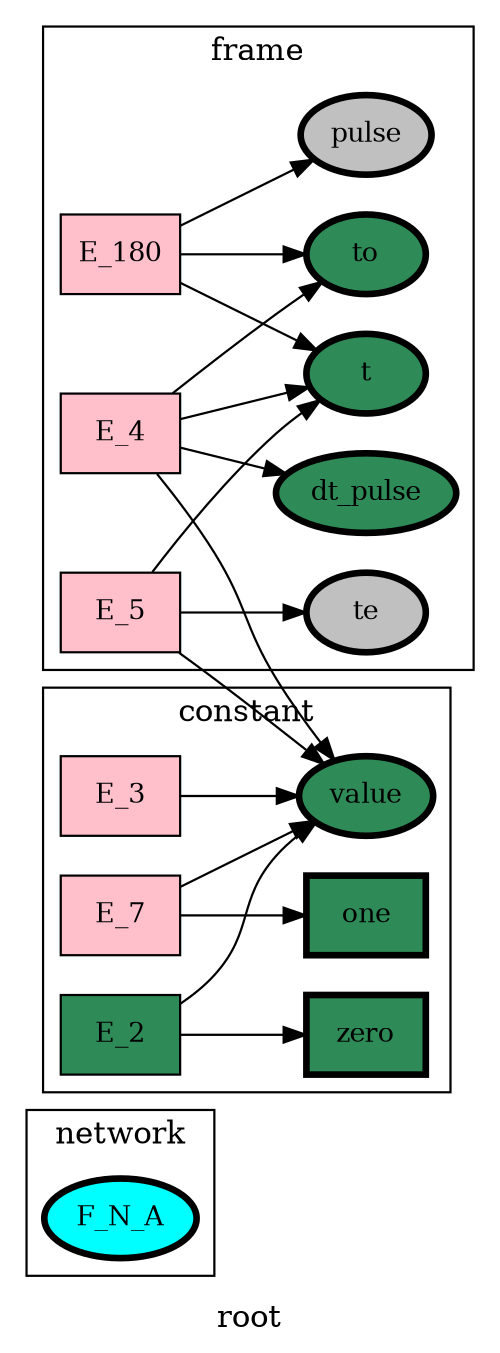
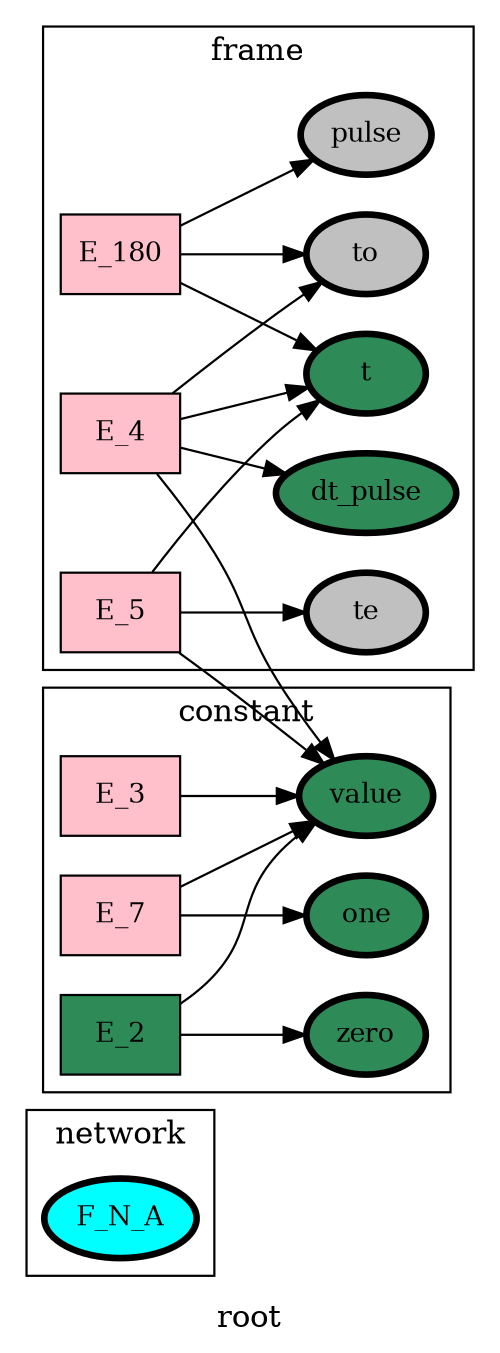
node "to": fillcolor seagreen -> grey
node "one": shape box -> ellipse
node "zero": shape box -> ellipse
